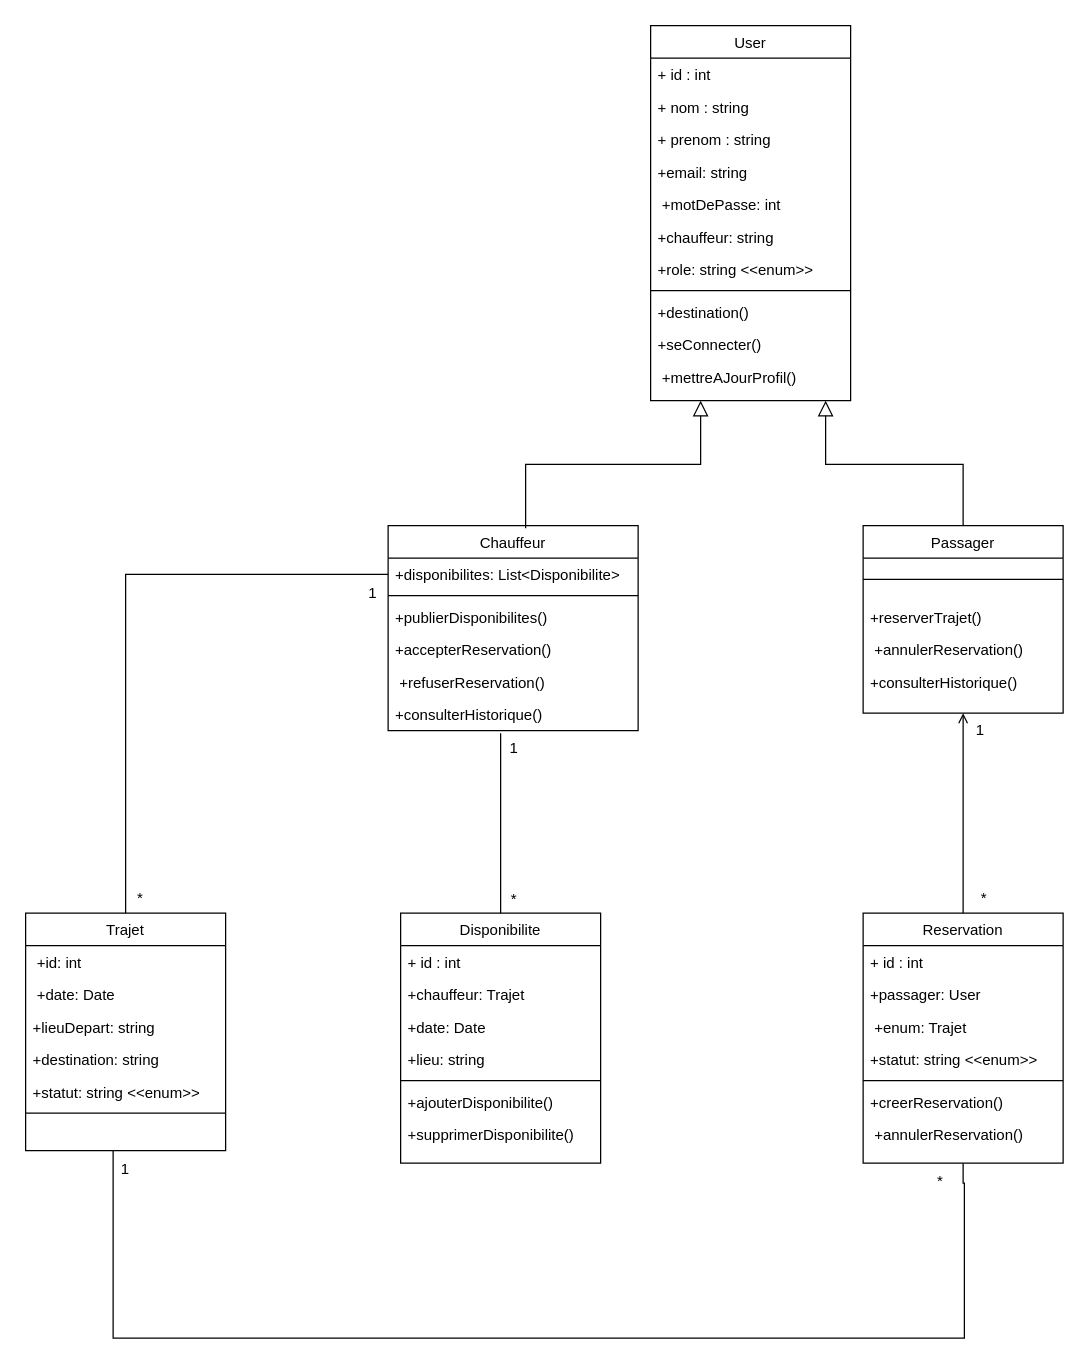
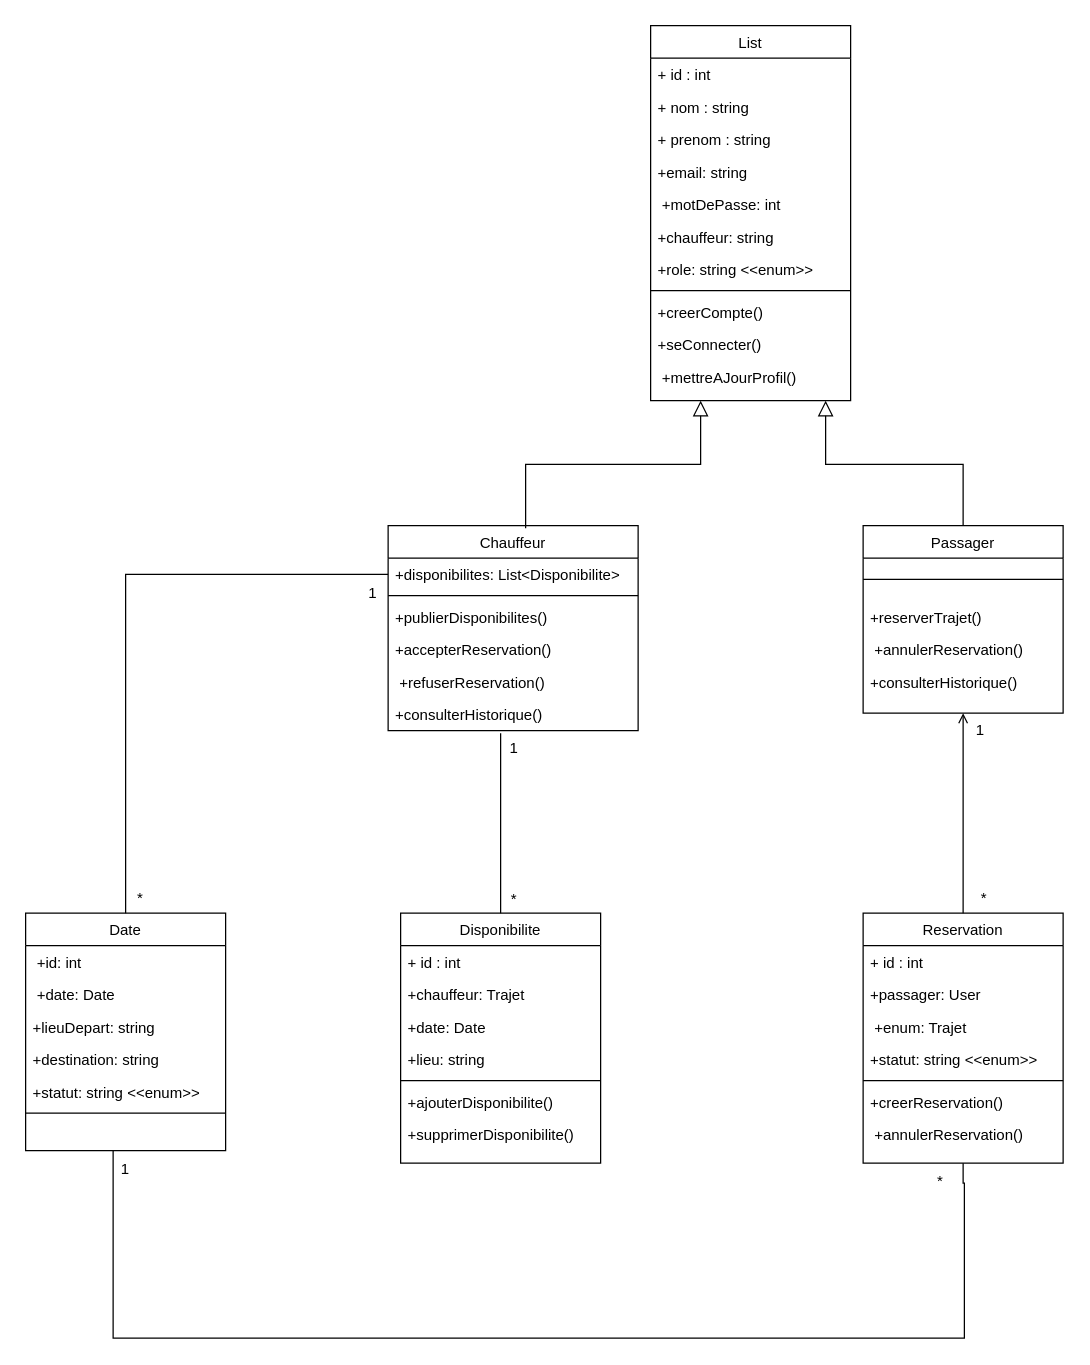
node "User": label "User" -> "List"
node "+destination()": label "+destination()" -> "+creerCompte()"
node "Trajet": label "Trajet" -> "Date"
